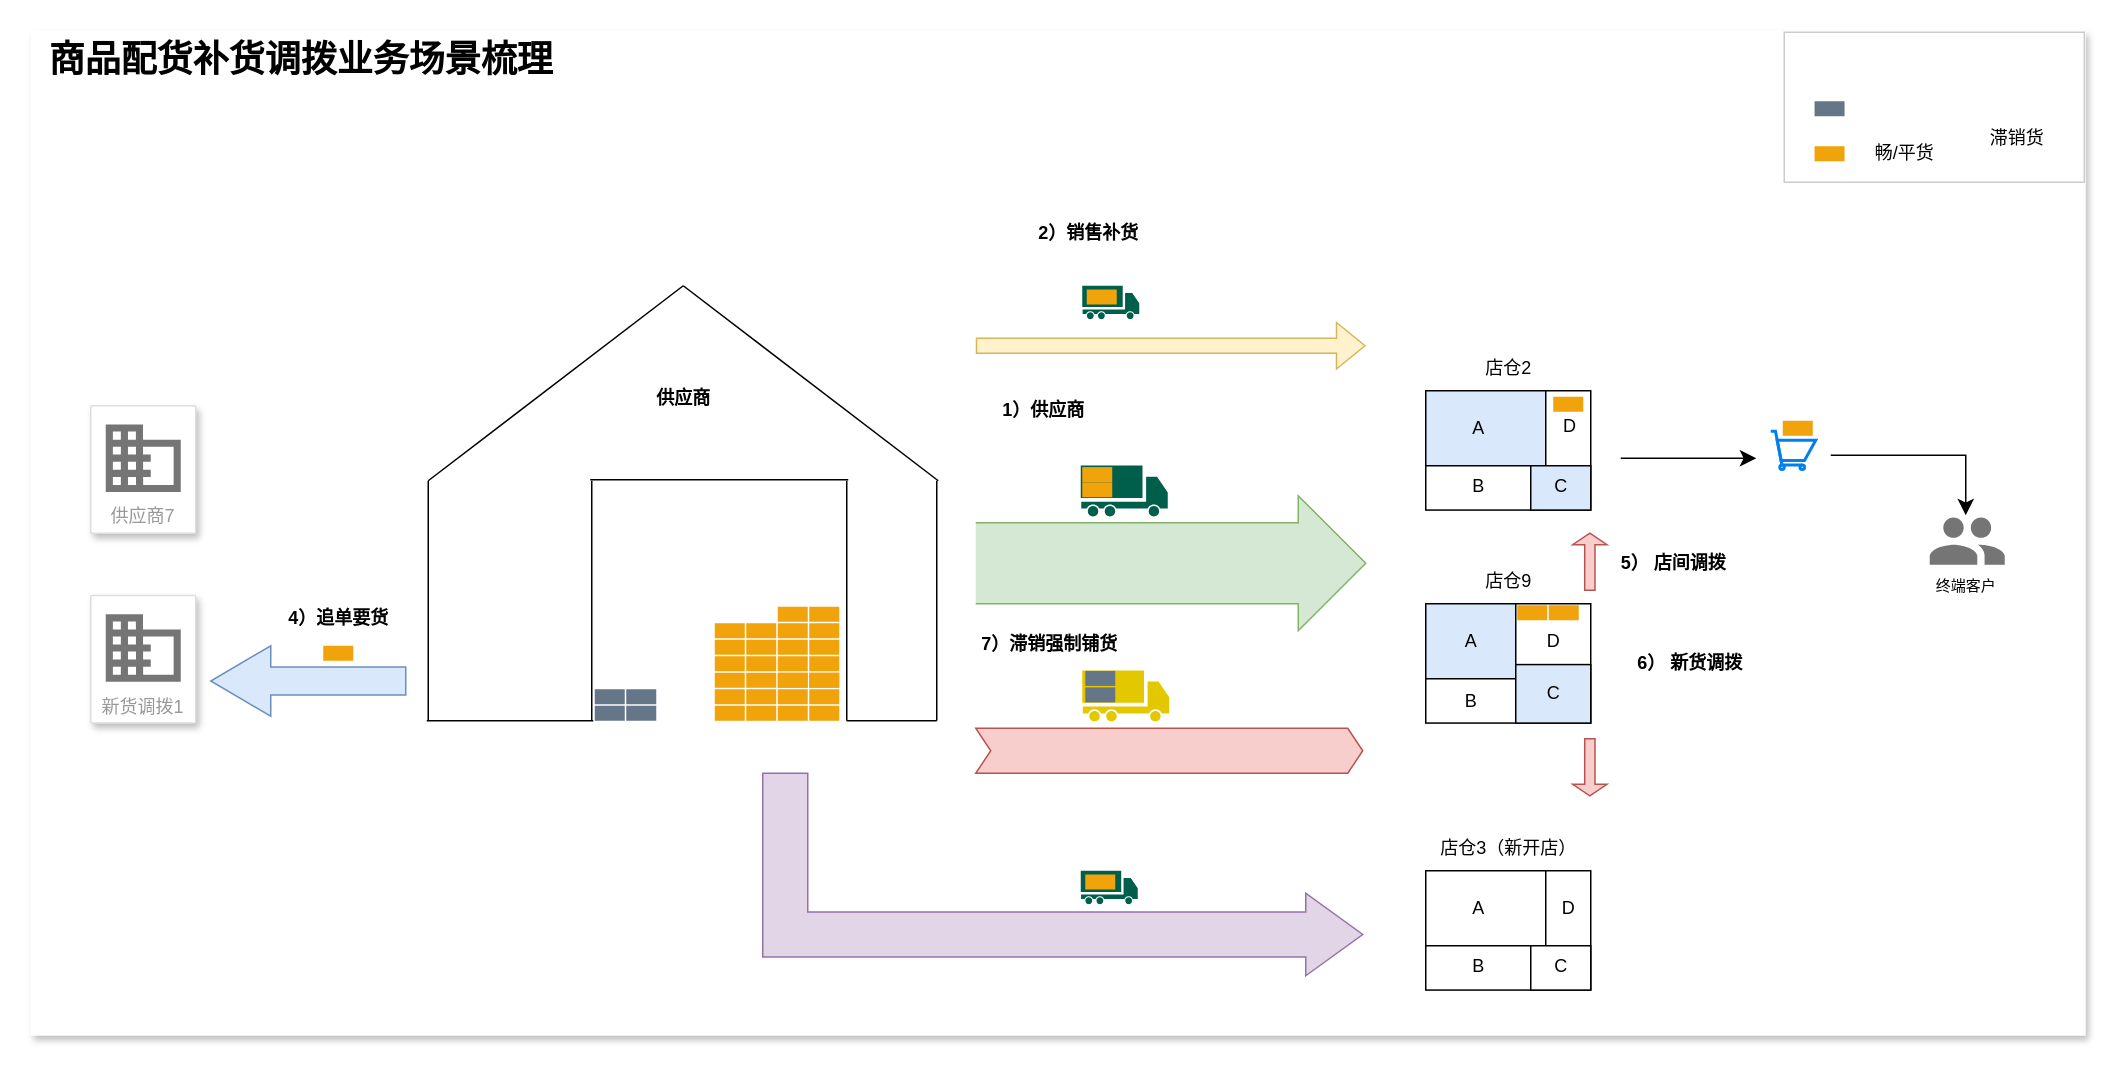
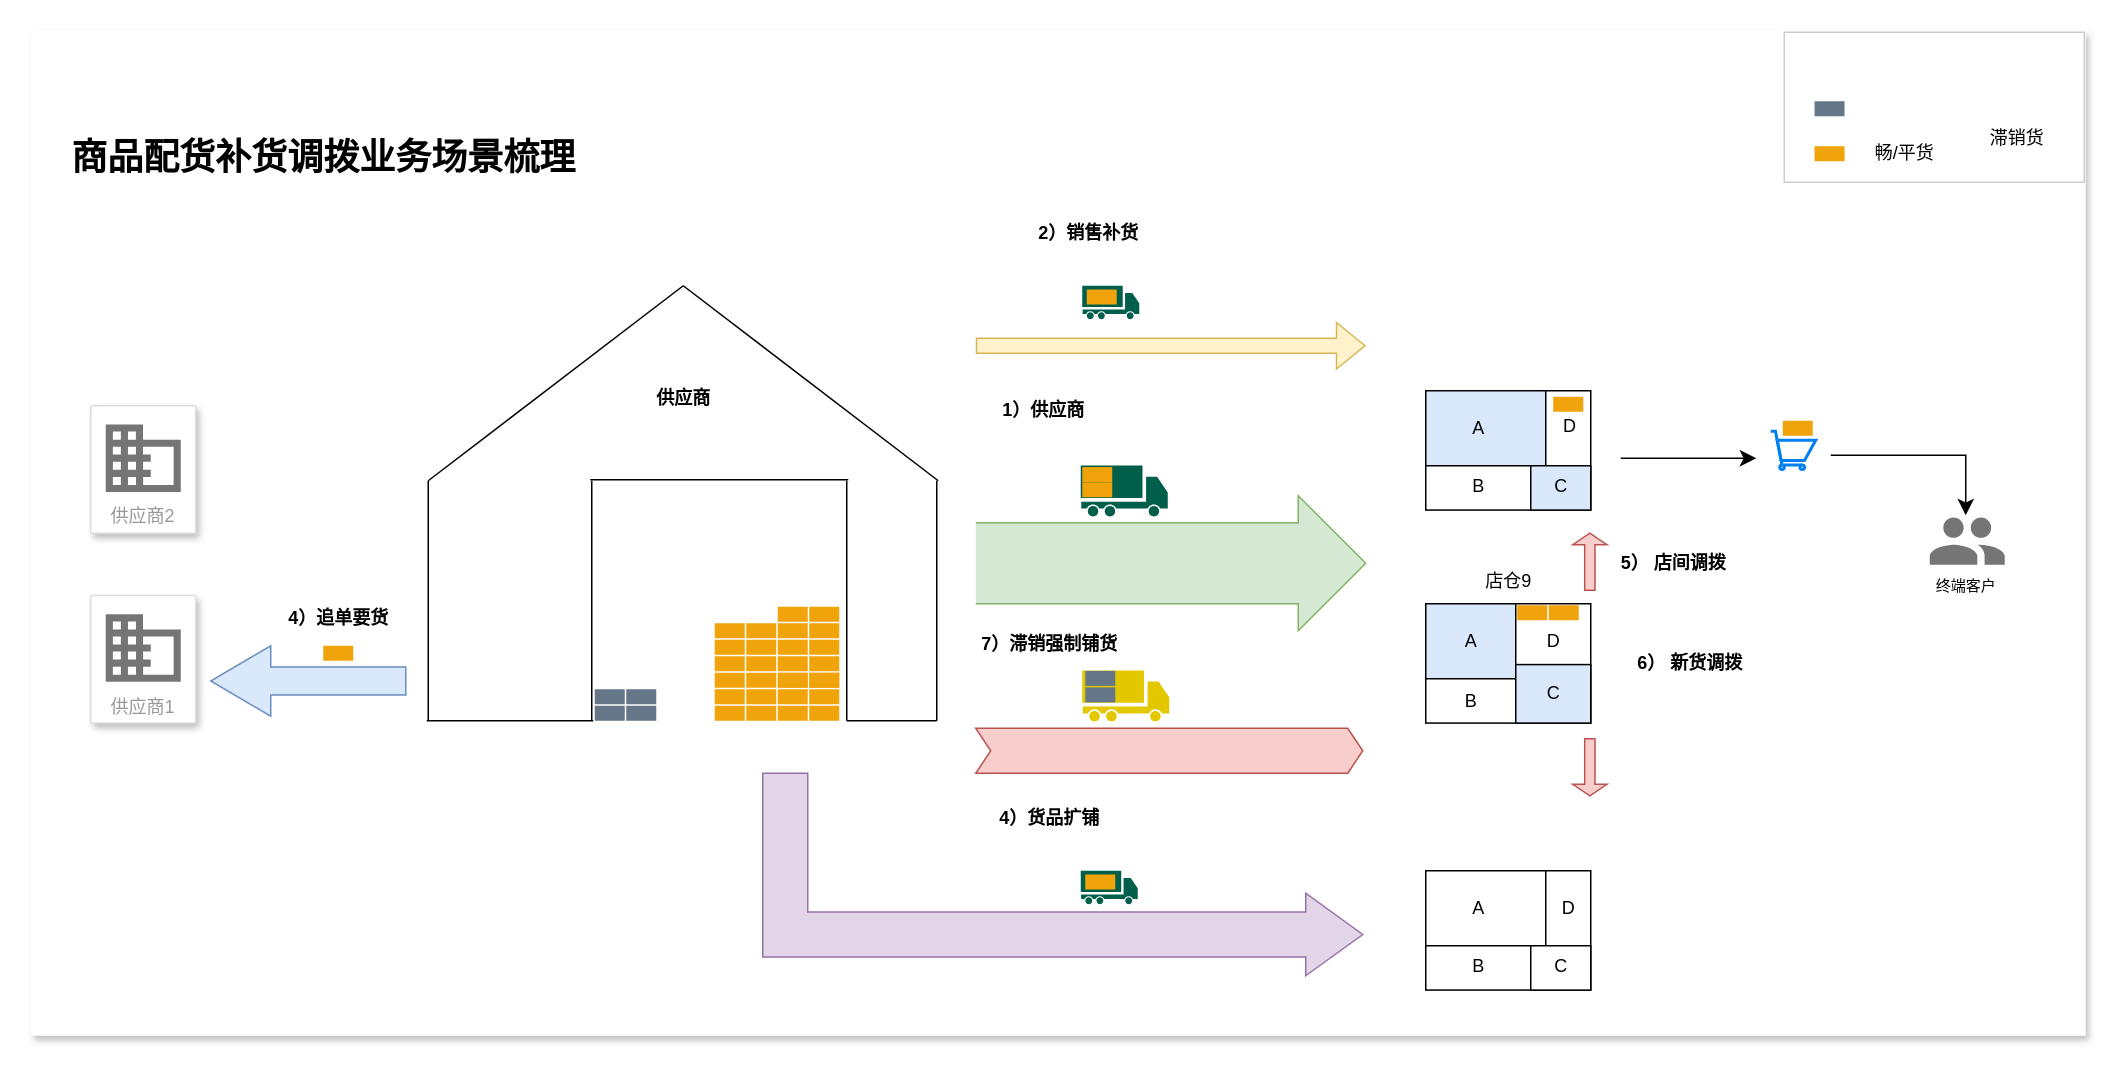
node "商品配货补货调拨业务场景梳理": moved (301, 61) -> (323, 158)
node "店仓2": removed
node "供应商7": label "供应商7" -> "供应商2"
node "新货调拨1": label "新货调拨1" -> "供应商1"
node "4）货品扩铺": added
node "店仓3（新开店）": removed
